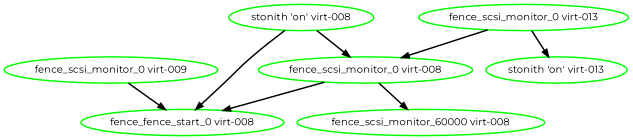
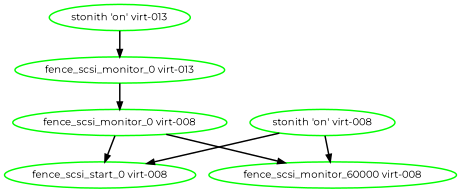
edge "stonith 'on' virt-008" -> "fence_scsi_monitor_0 virt-008": now "stonith 'on' virt-008" -> "fence_scsi_monitor_60000 virt-008"
edge "fence_scsi_monitor_0 virt-013" -> "stonith 'on' virt-013": reversed
node "fence_scsi_monitor_0 virt-009": removed
node "fence_fence_start_0 virt-008": label "fence_fence_start_0 virt-008" -> "fence_scsi_start_0 virt-008"
